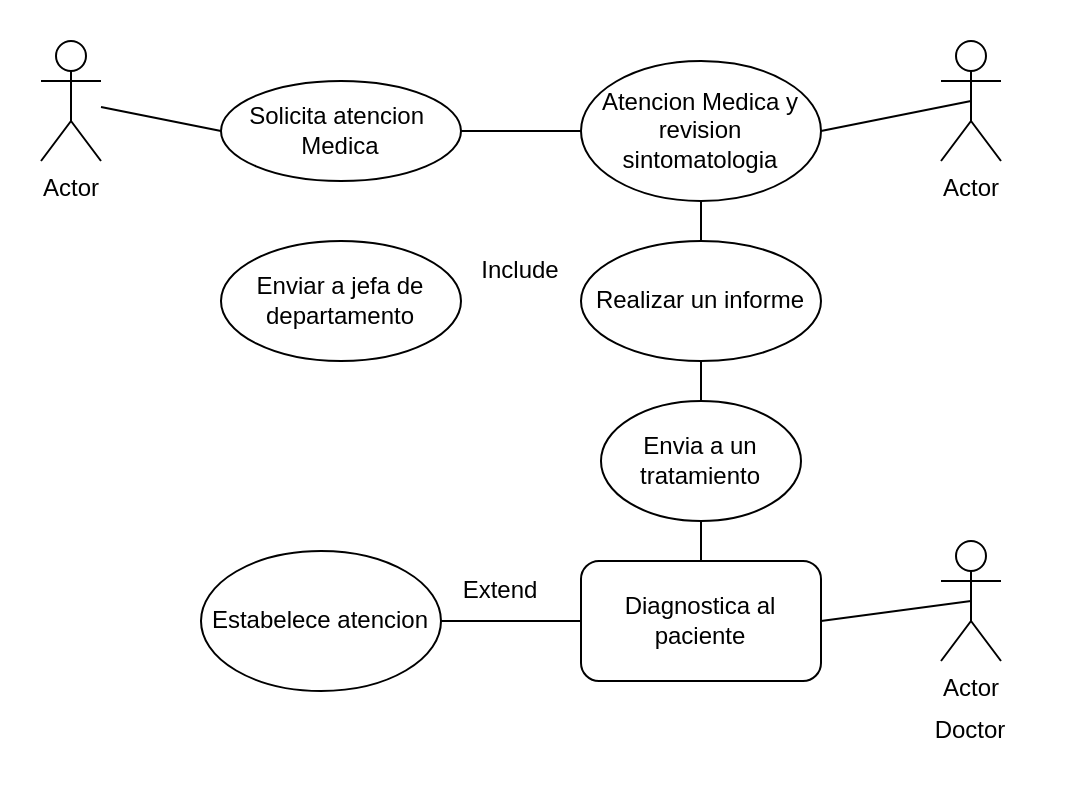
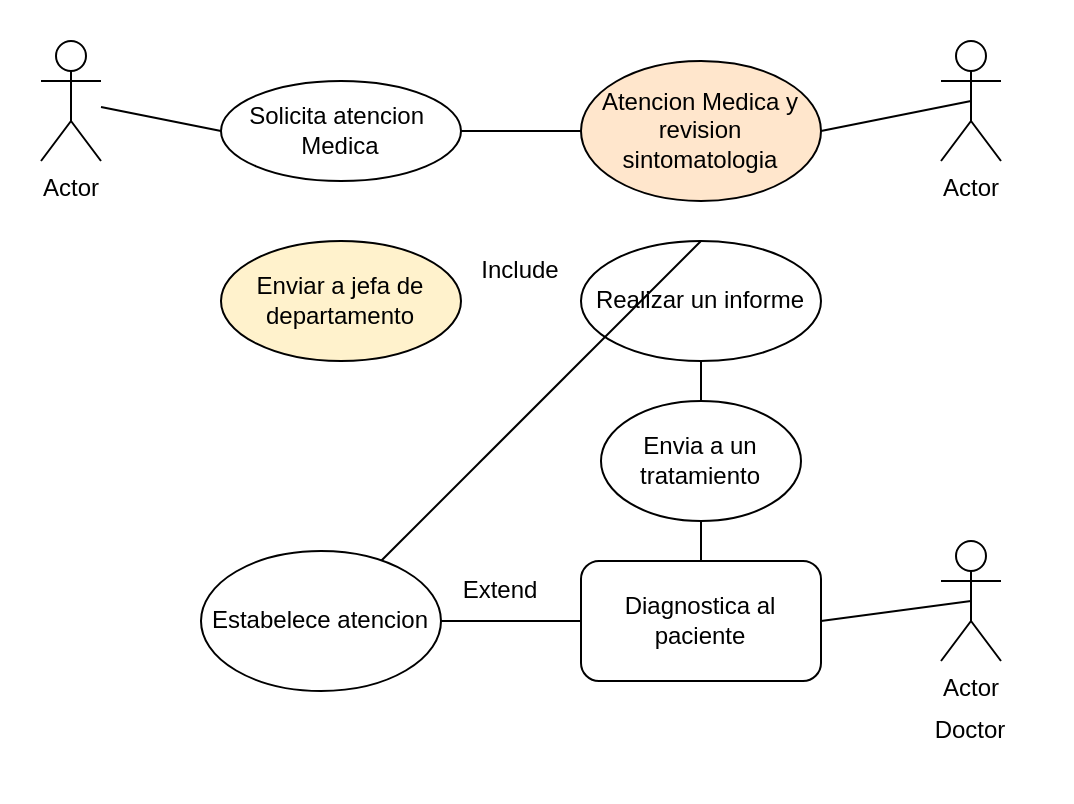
node "Atencion Medica y revision sintomatologia": fillcolor #ffffff -> #ffe6cc
edge "Atencion Medica y revision sintomatologia" -- "Realizar un informe": now "Estabelece atencion" -- "Realizar un informe"
node "Enviar a jefa de departamento": fillcolor #ffffff -> #fff2cc
